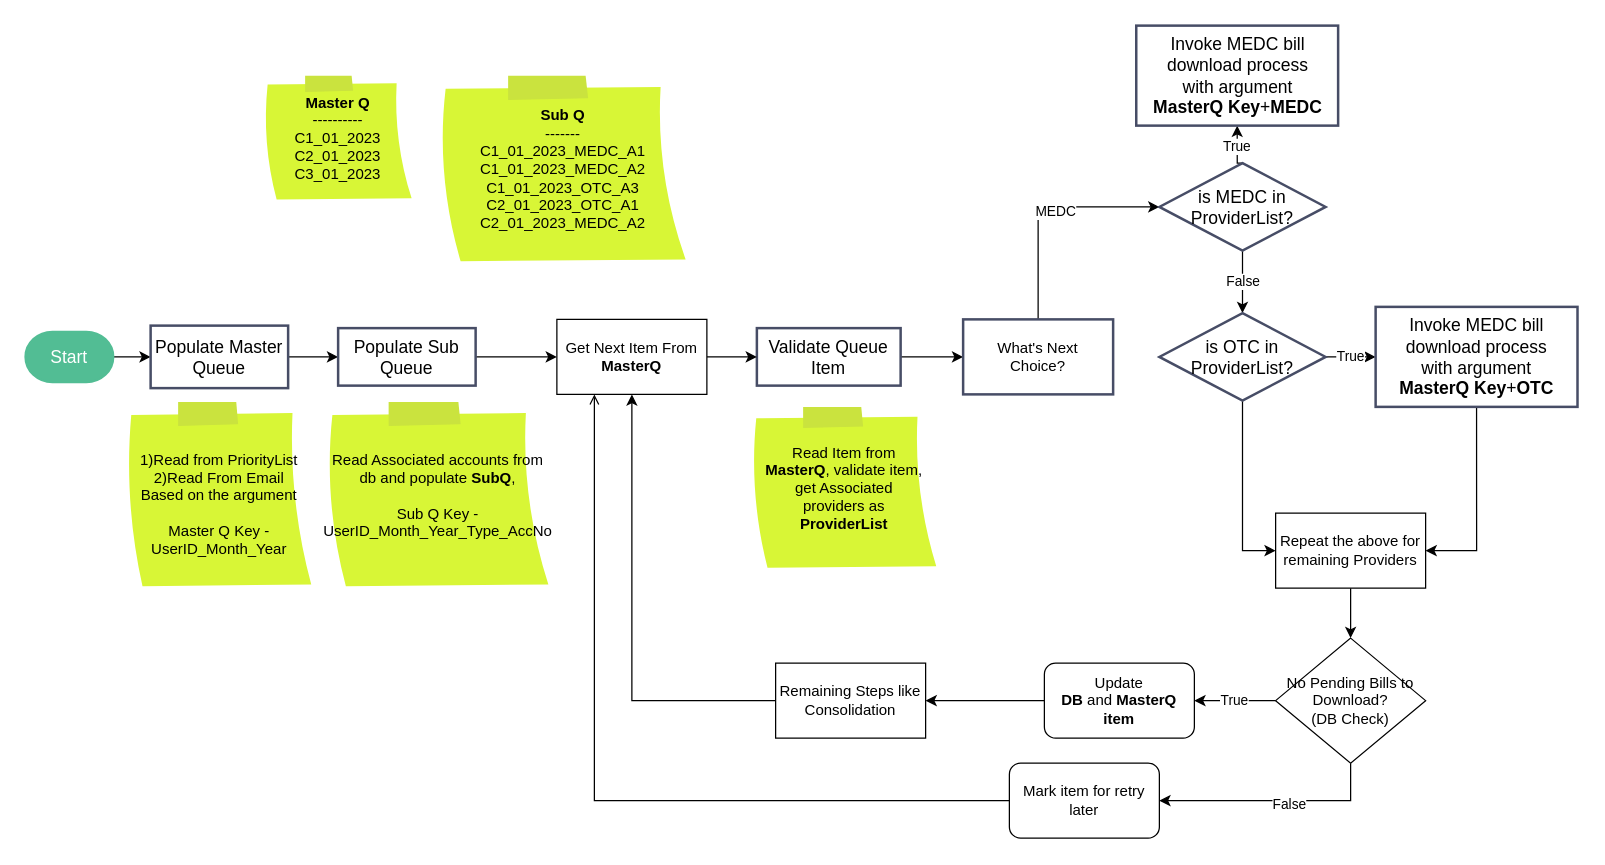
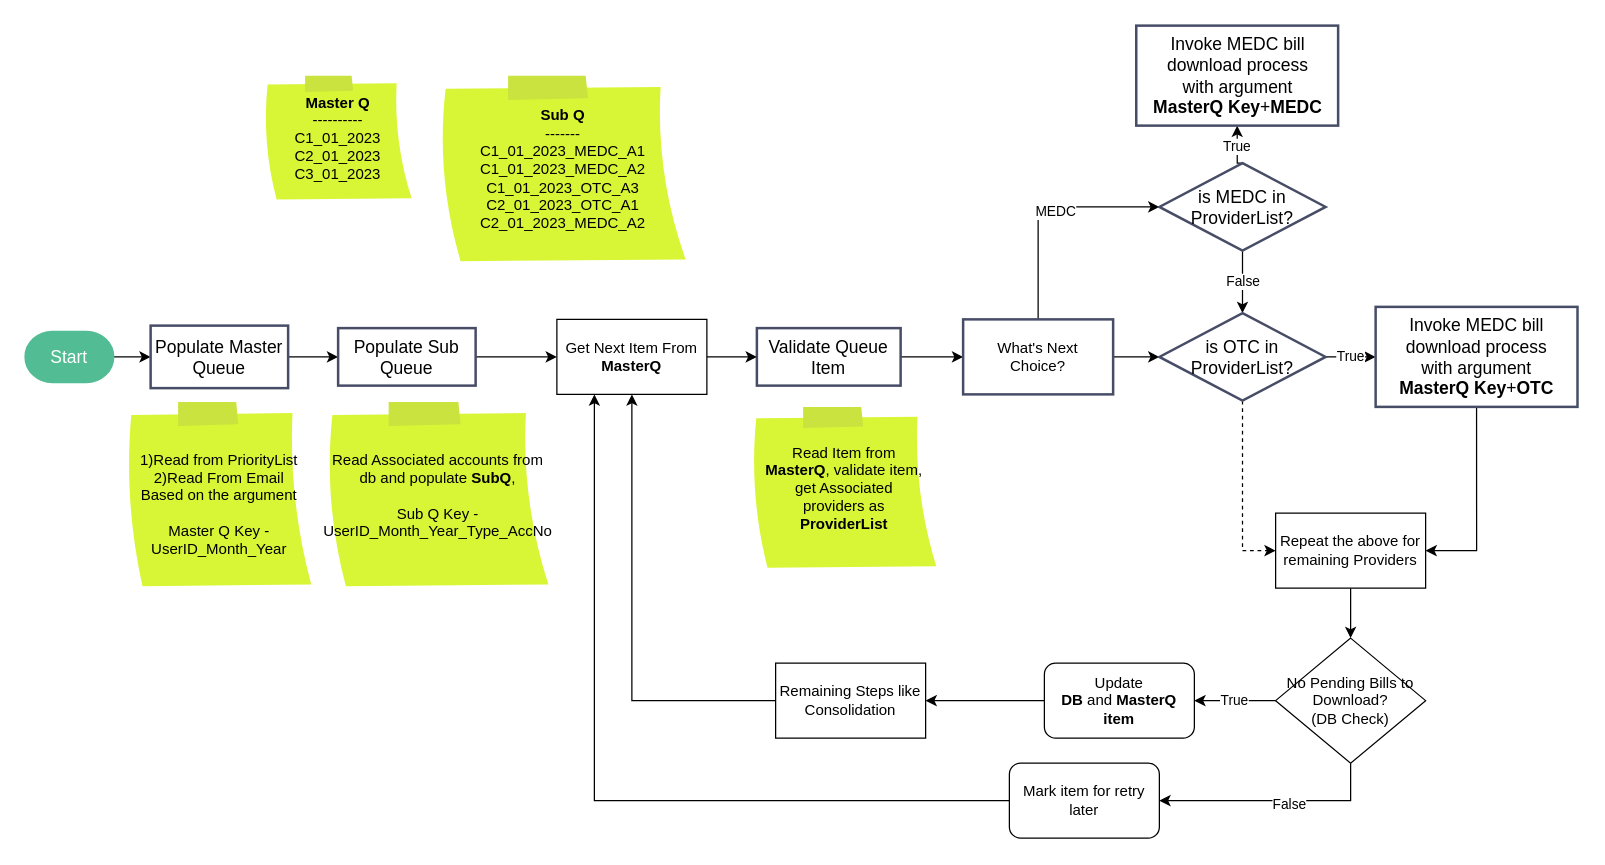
edge "What's Next Choice?" -> "is OTC in ProviderList?": added
edge "Mark item for retry later" -> "Get Next Item From MasterQ": arrowhead open -> classic
edge "is OTC in ProviderList?" -> "Repeat the above for remaining Providers": style solid -> dashed
